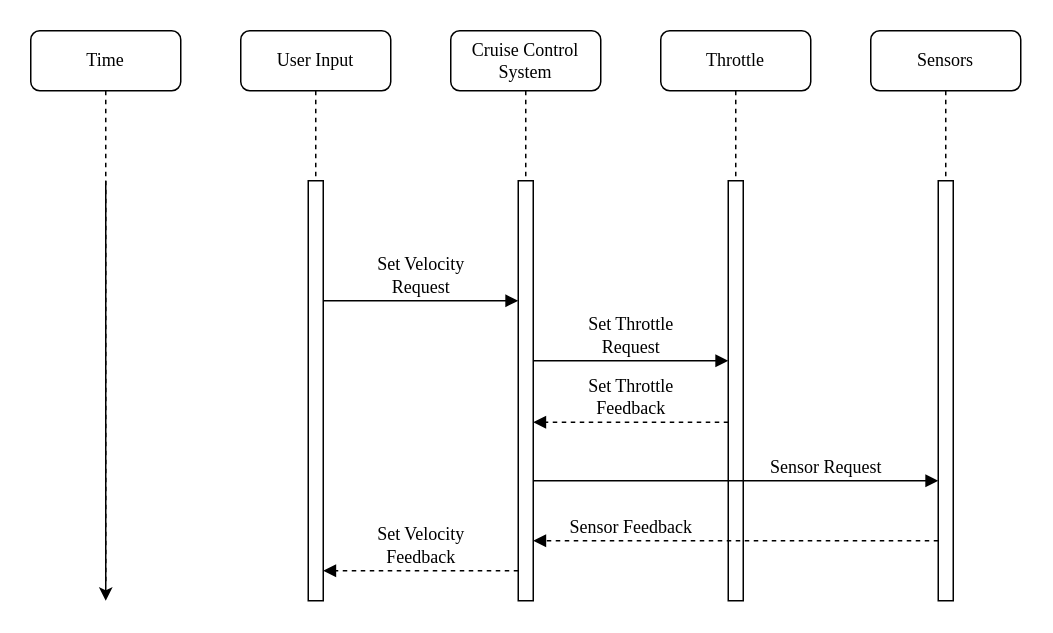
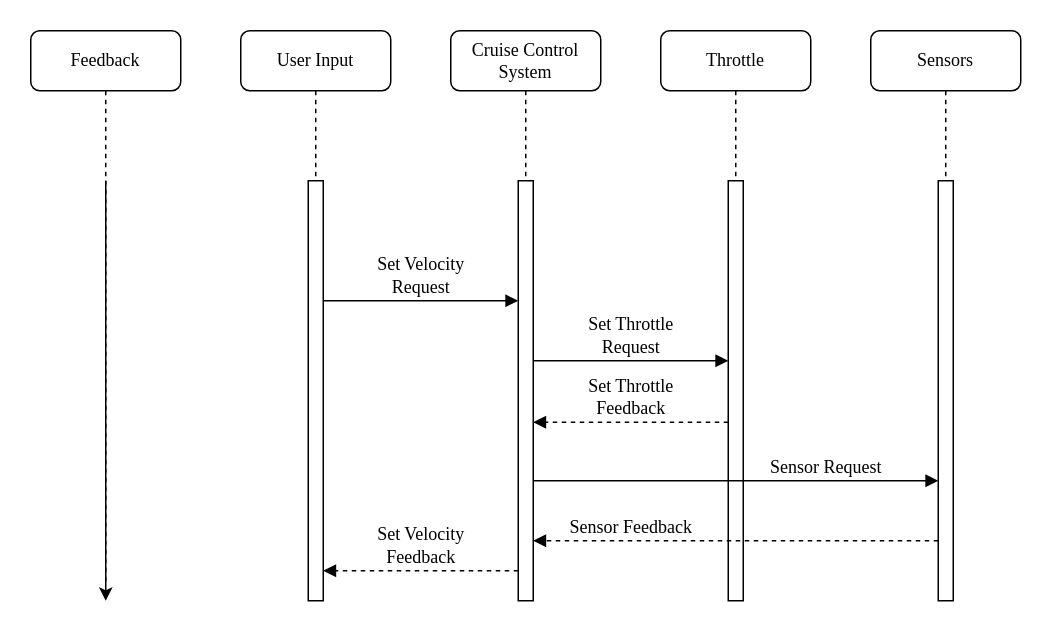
node "Time": label "Time" -> "Feedback"
